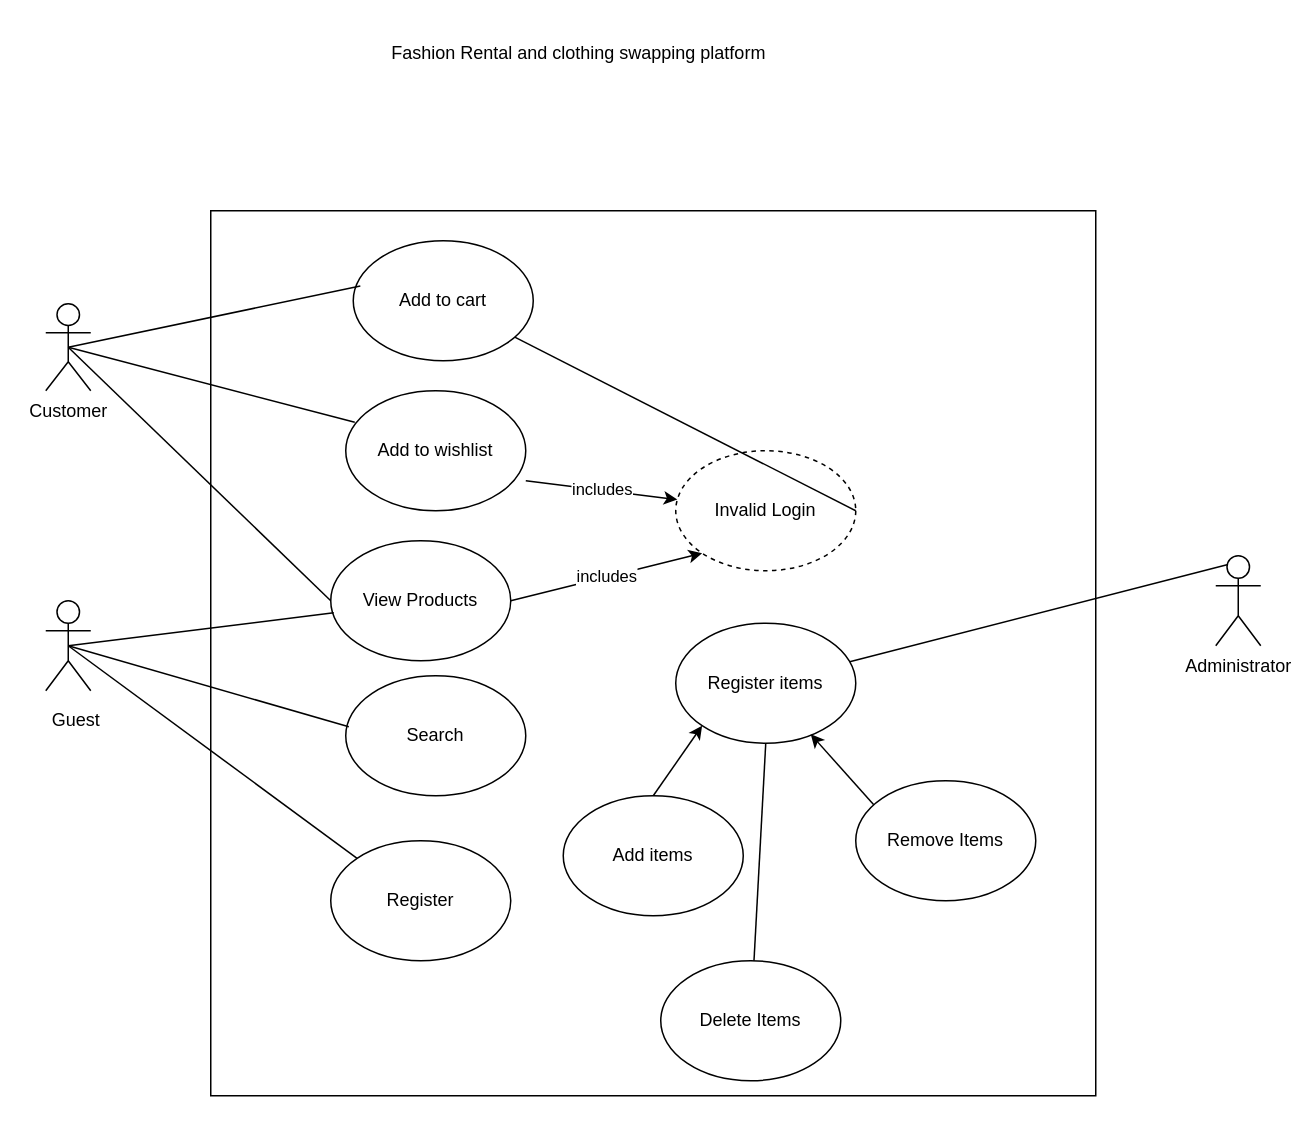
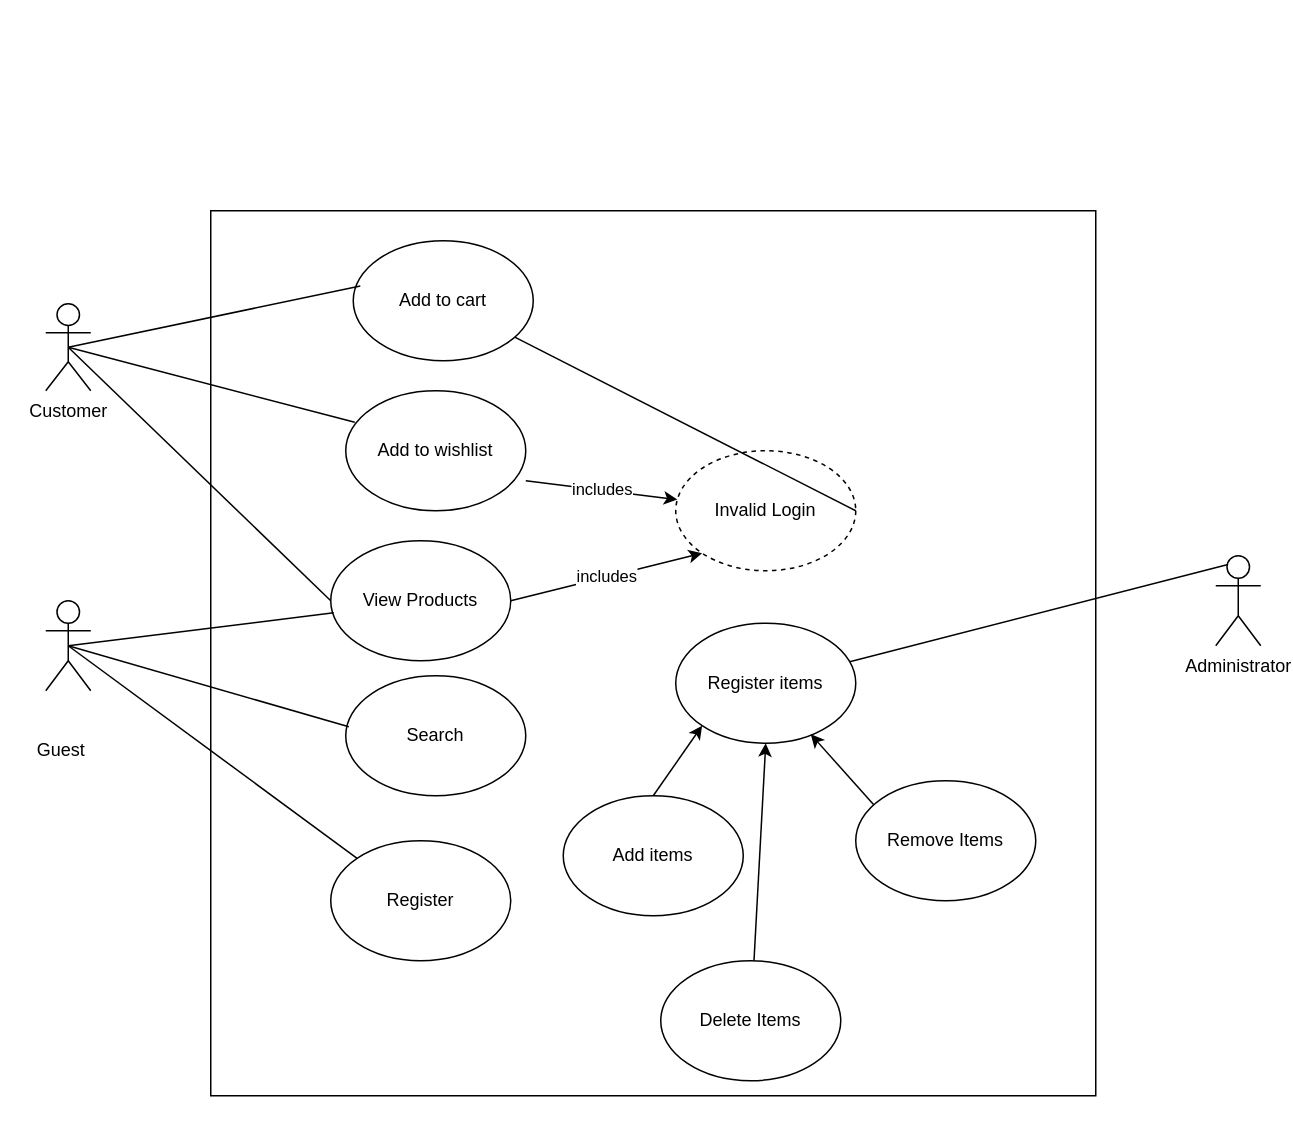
node "Fashion Rental and clothing swapping platform": removed
node "Guest": moved (76, 721) -> (61, 751)
edge "Register items" -- "Delete Items": arrowhead none -> classic
